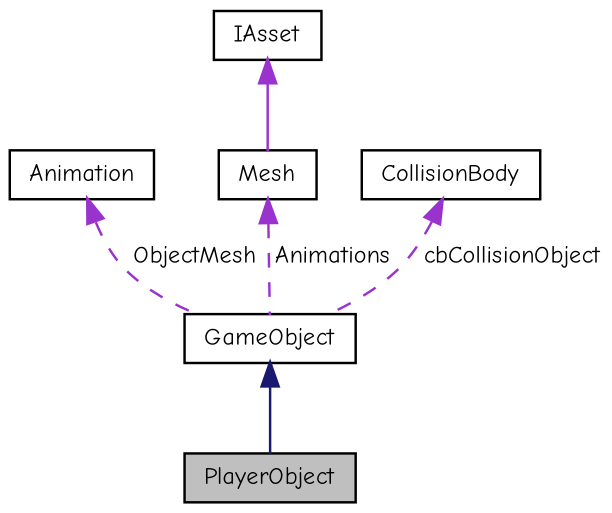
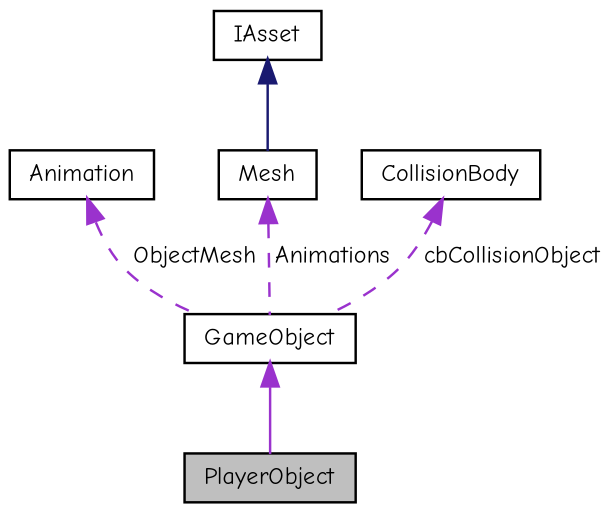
edge "Mesh" -> "IAsset": color darkorchid3 -> midnightblue
edge "PlayerObject" -> "GameObject": color midnightblue -> darkorchid3
